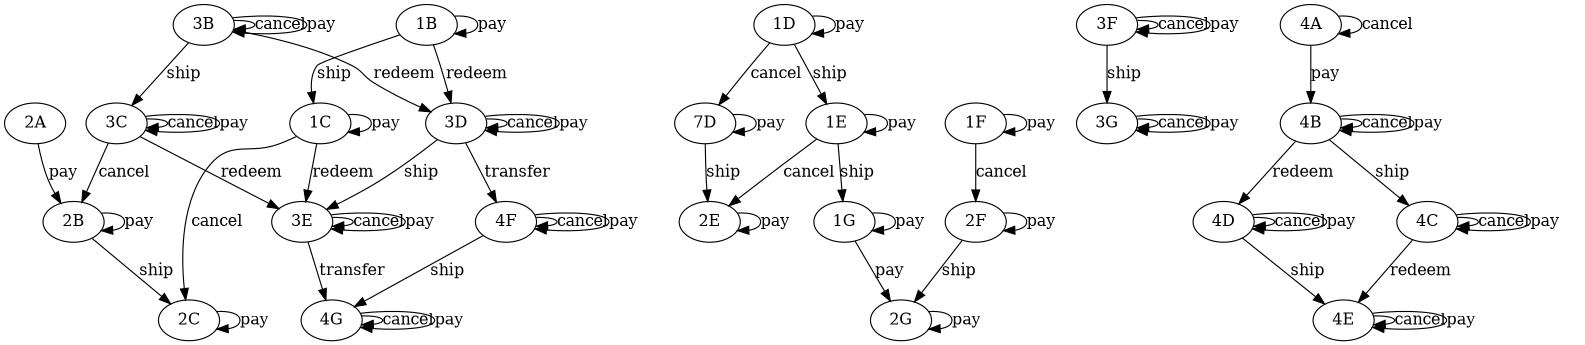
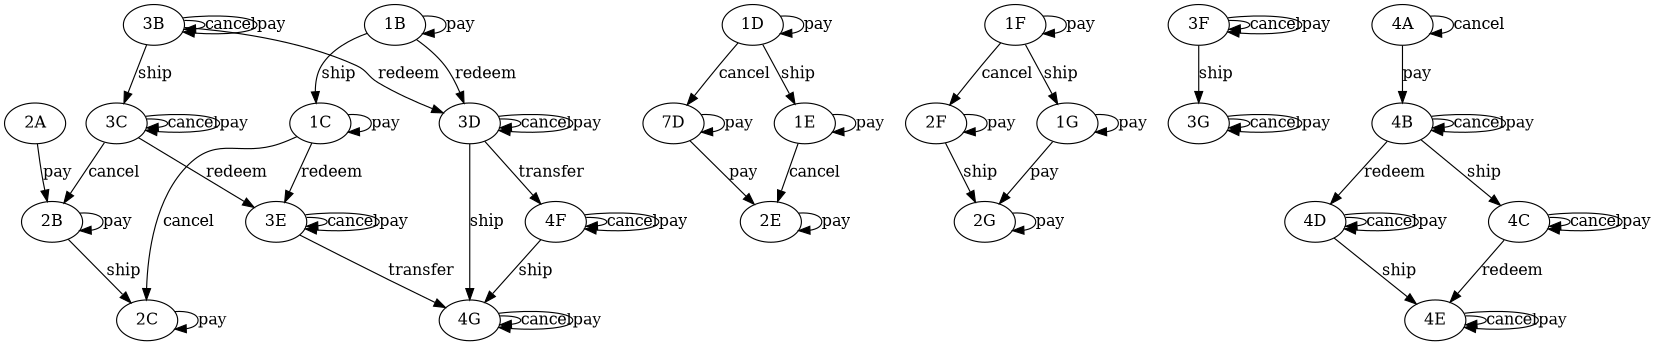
edge "1E" -> "1G": now "1F" -> "1G"
edge "7D" -> "2E": label "ship" -> "pay"
edge "3D" -> "3E": now "3D" -> "4G"
